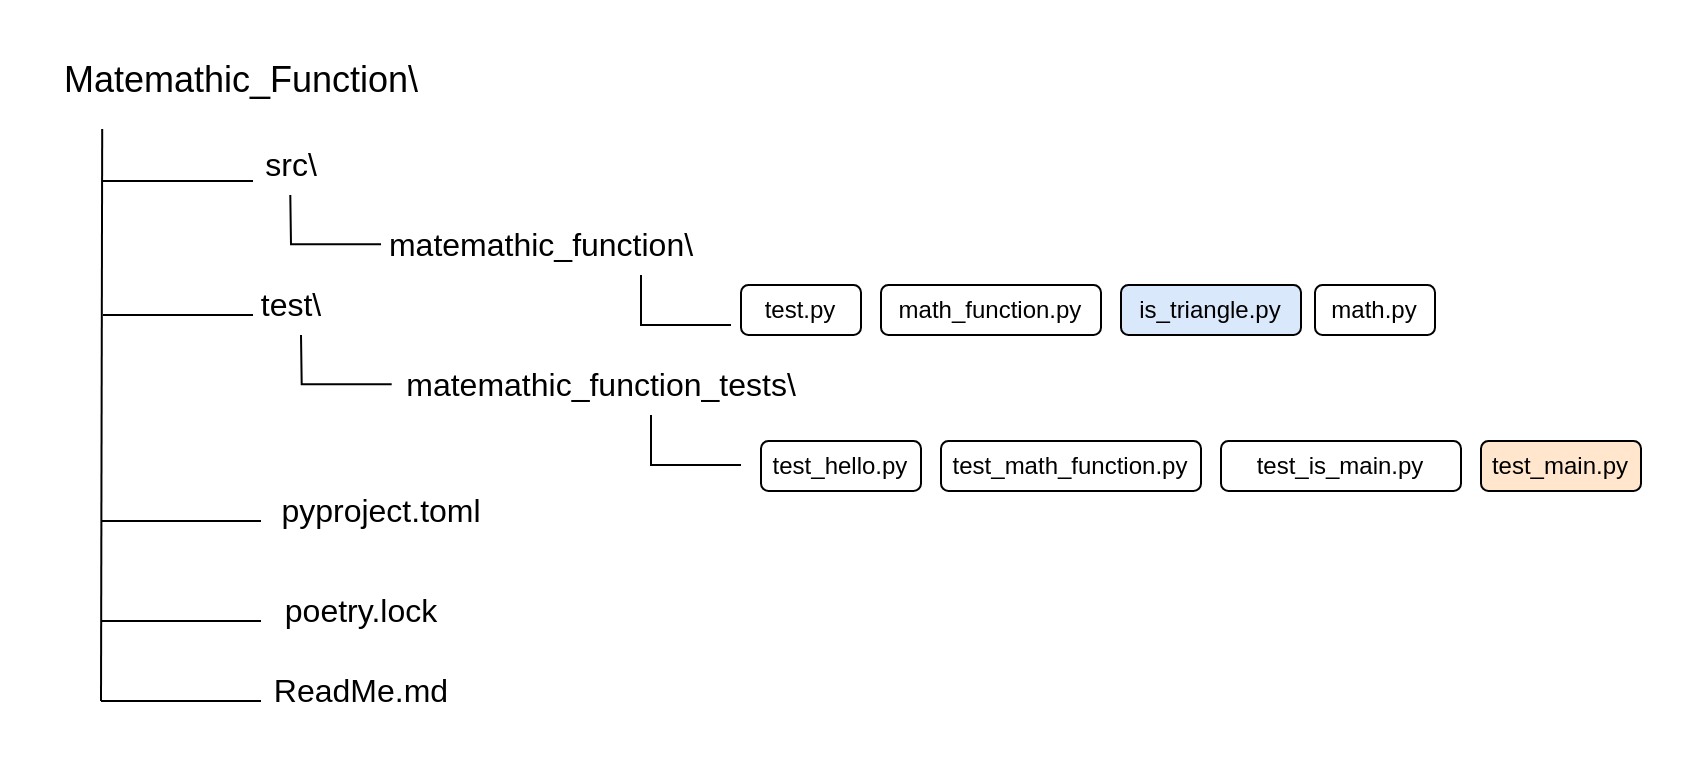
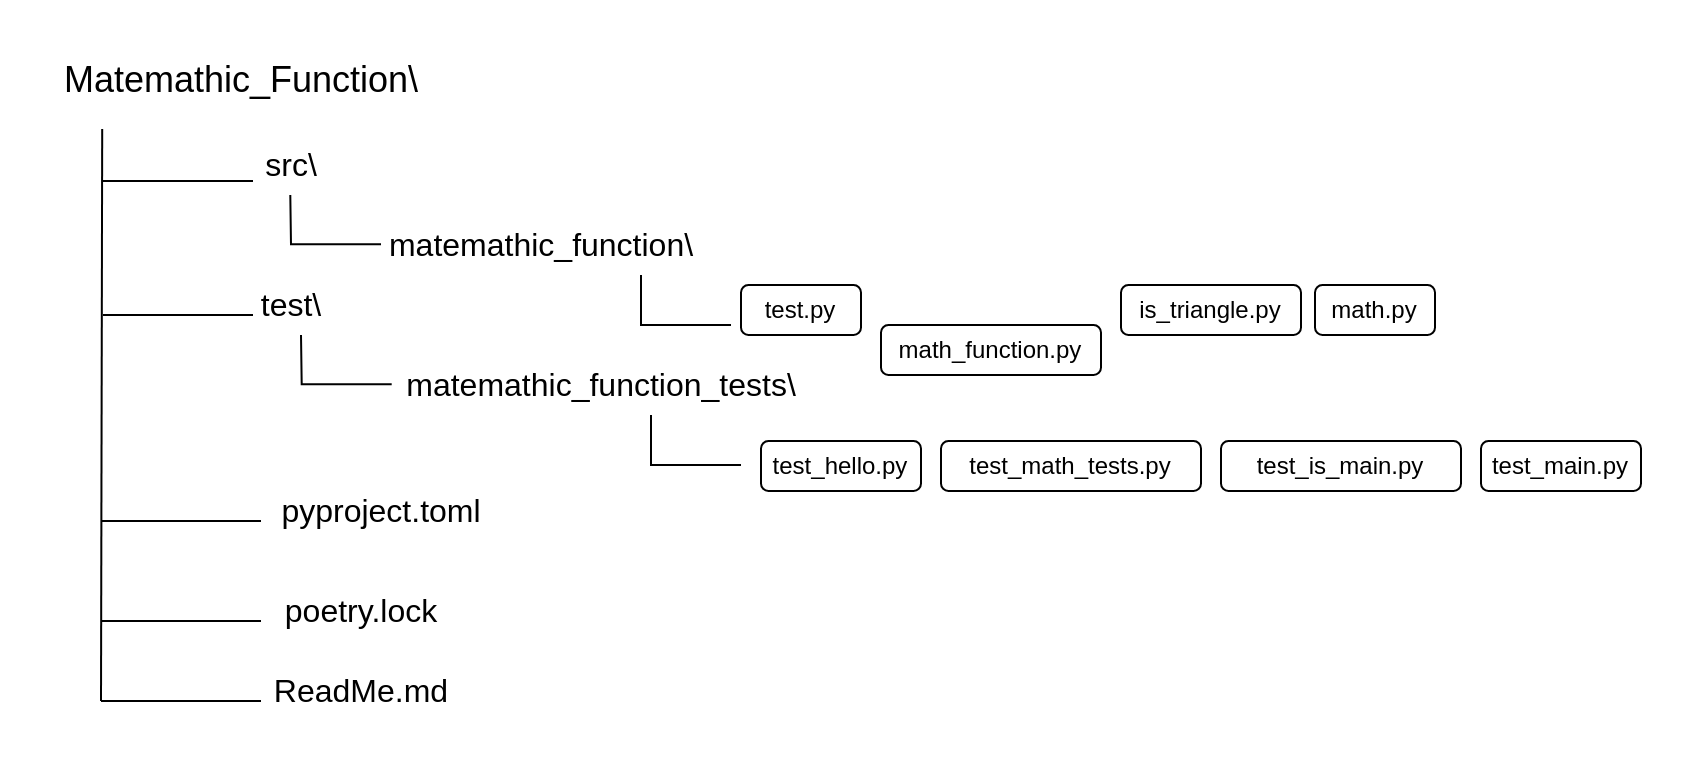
node "math_function.py": moved (991, 310) -> (991, 350)
node "is_triangle.py": fillcolor #dae8fc -> #ffffff
node "test_main.py": fillcolor #ffe6cc -> #ffffff
node "test_math_function.py": label "test_math_function.py" -> "test_math_tests.py"
